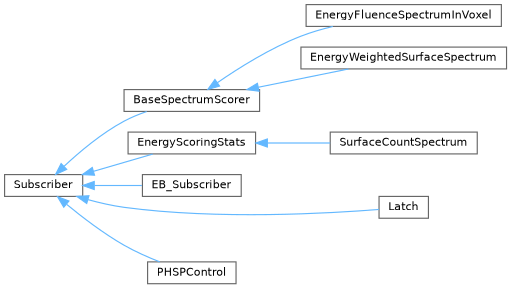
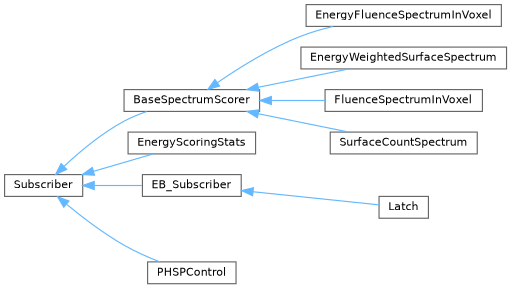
node "FluenceSpectrumInVoxel": added
edge "SurfaceCountSpectrum" -> "EnergyScoringStats": now "SurfaceCountSpectrum" -> "BaseSpectrumScorer"
edge "Latch" -> "Subscriber": now "Latch" -> "EB_Subscriber"
